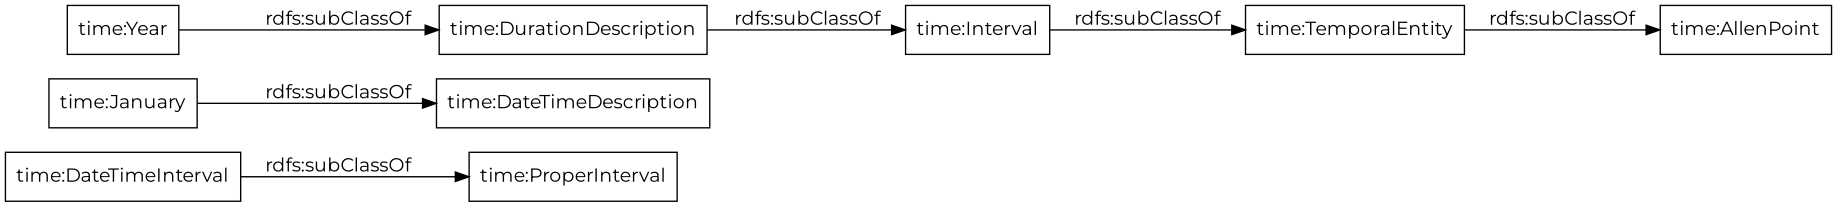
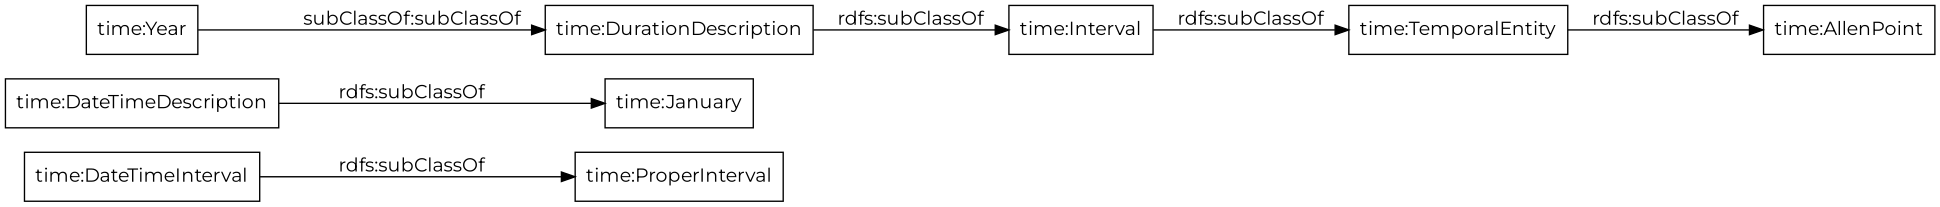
edge "time:Year" -> "time:DurationDescription": label "rdfs:subClassOf" -> "subClassOf:subClassOf"
edge "time:January" -> "time:DateTimeDescription": reversed
